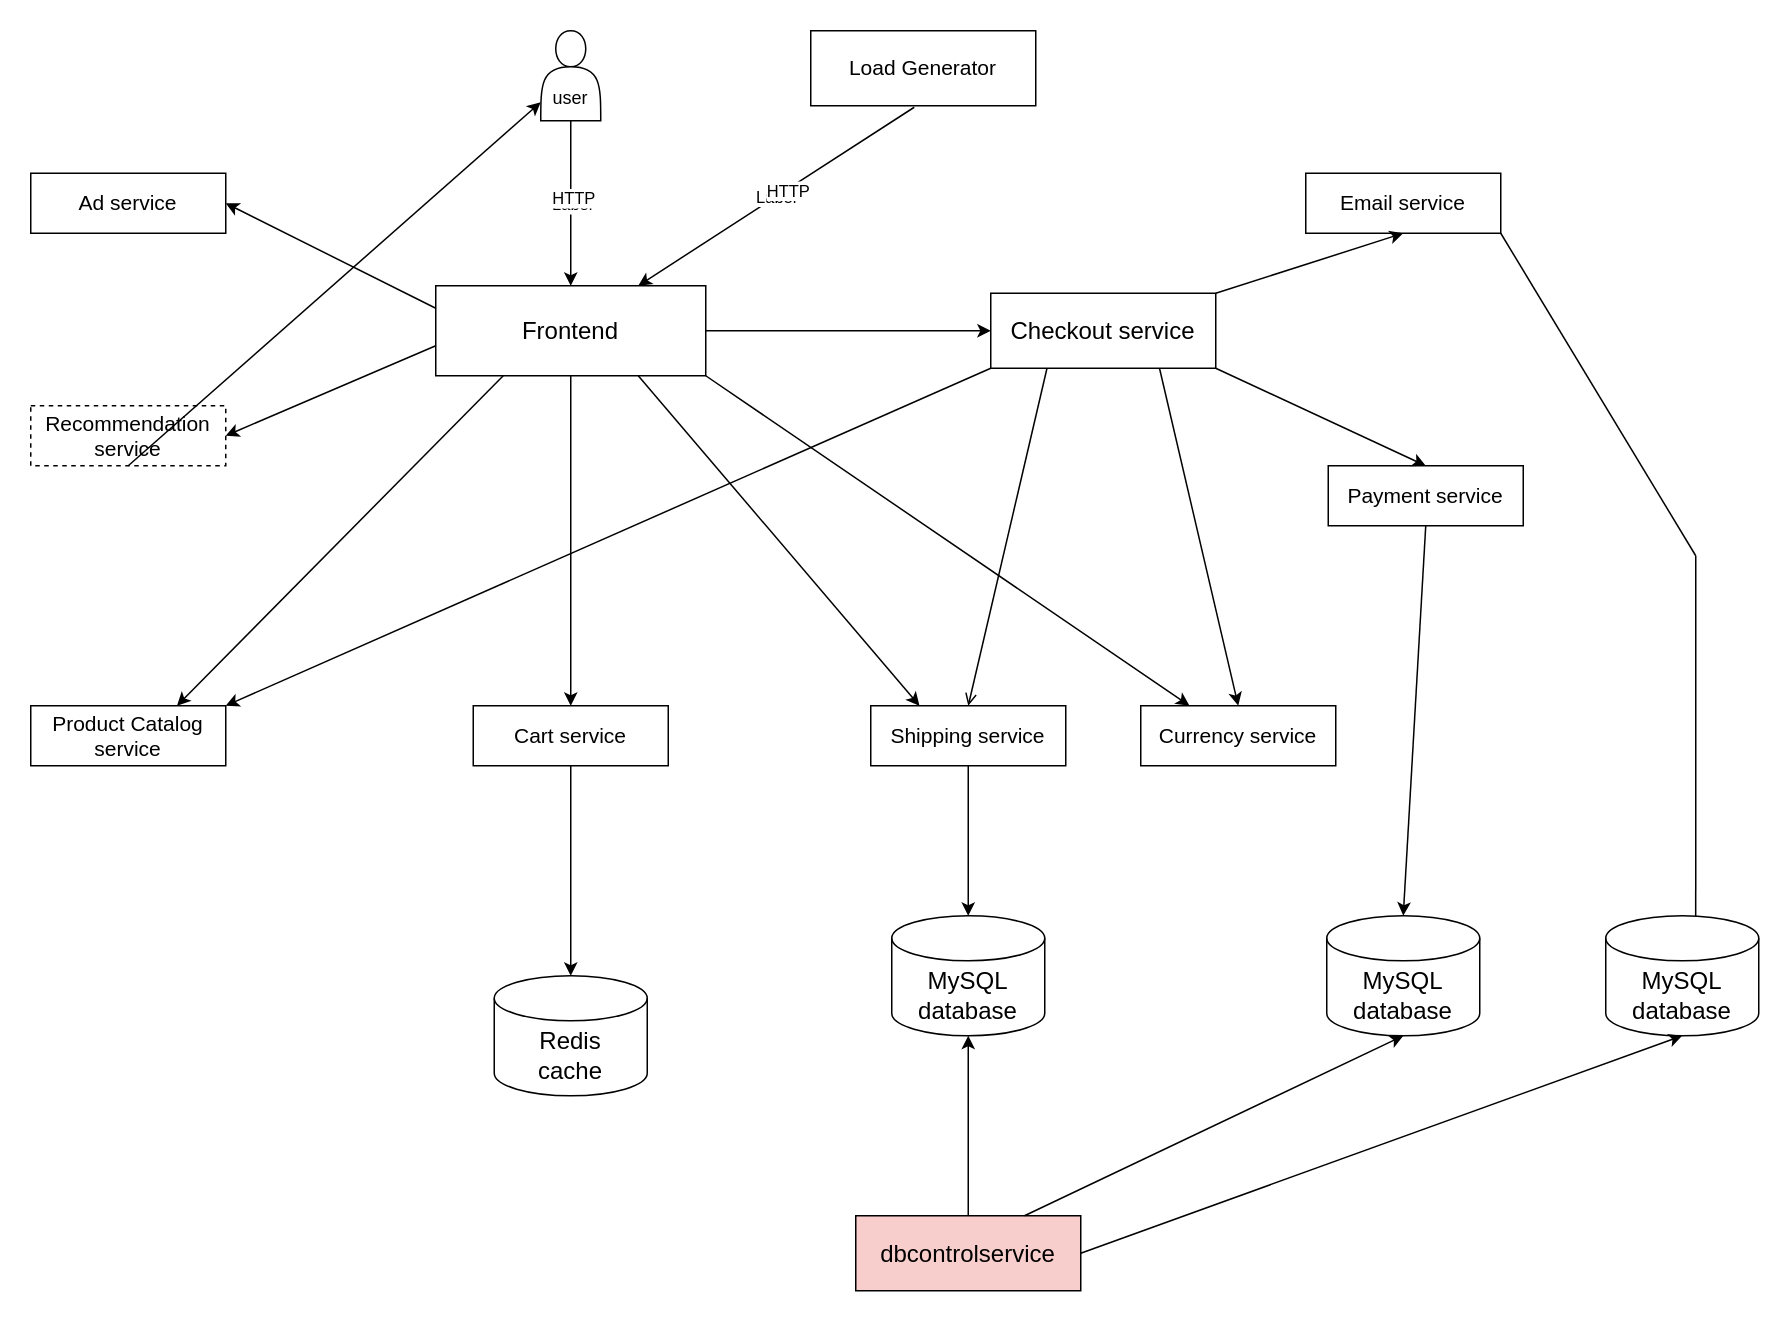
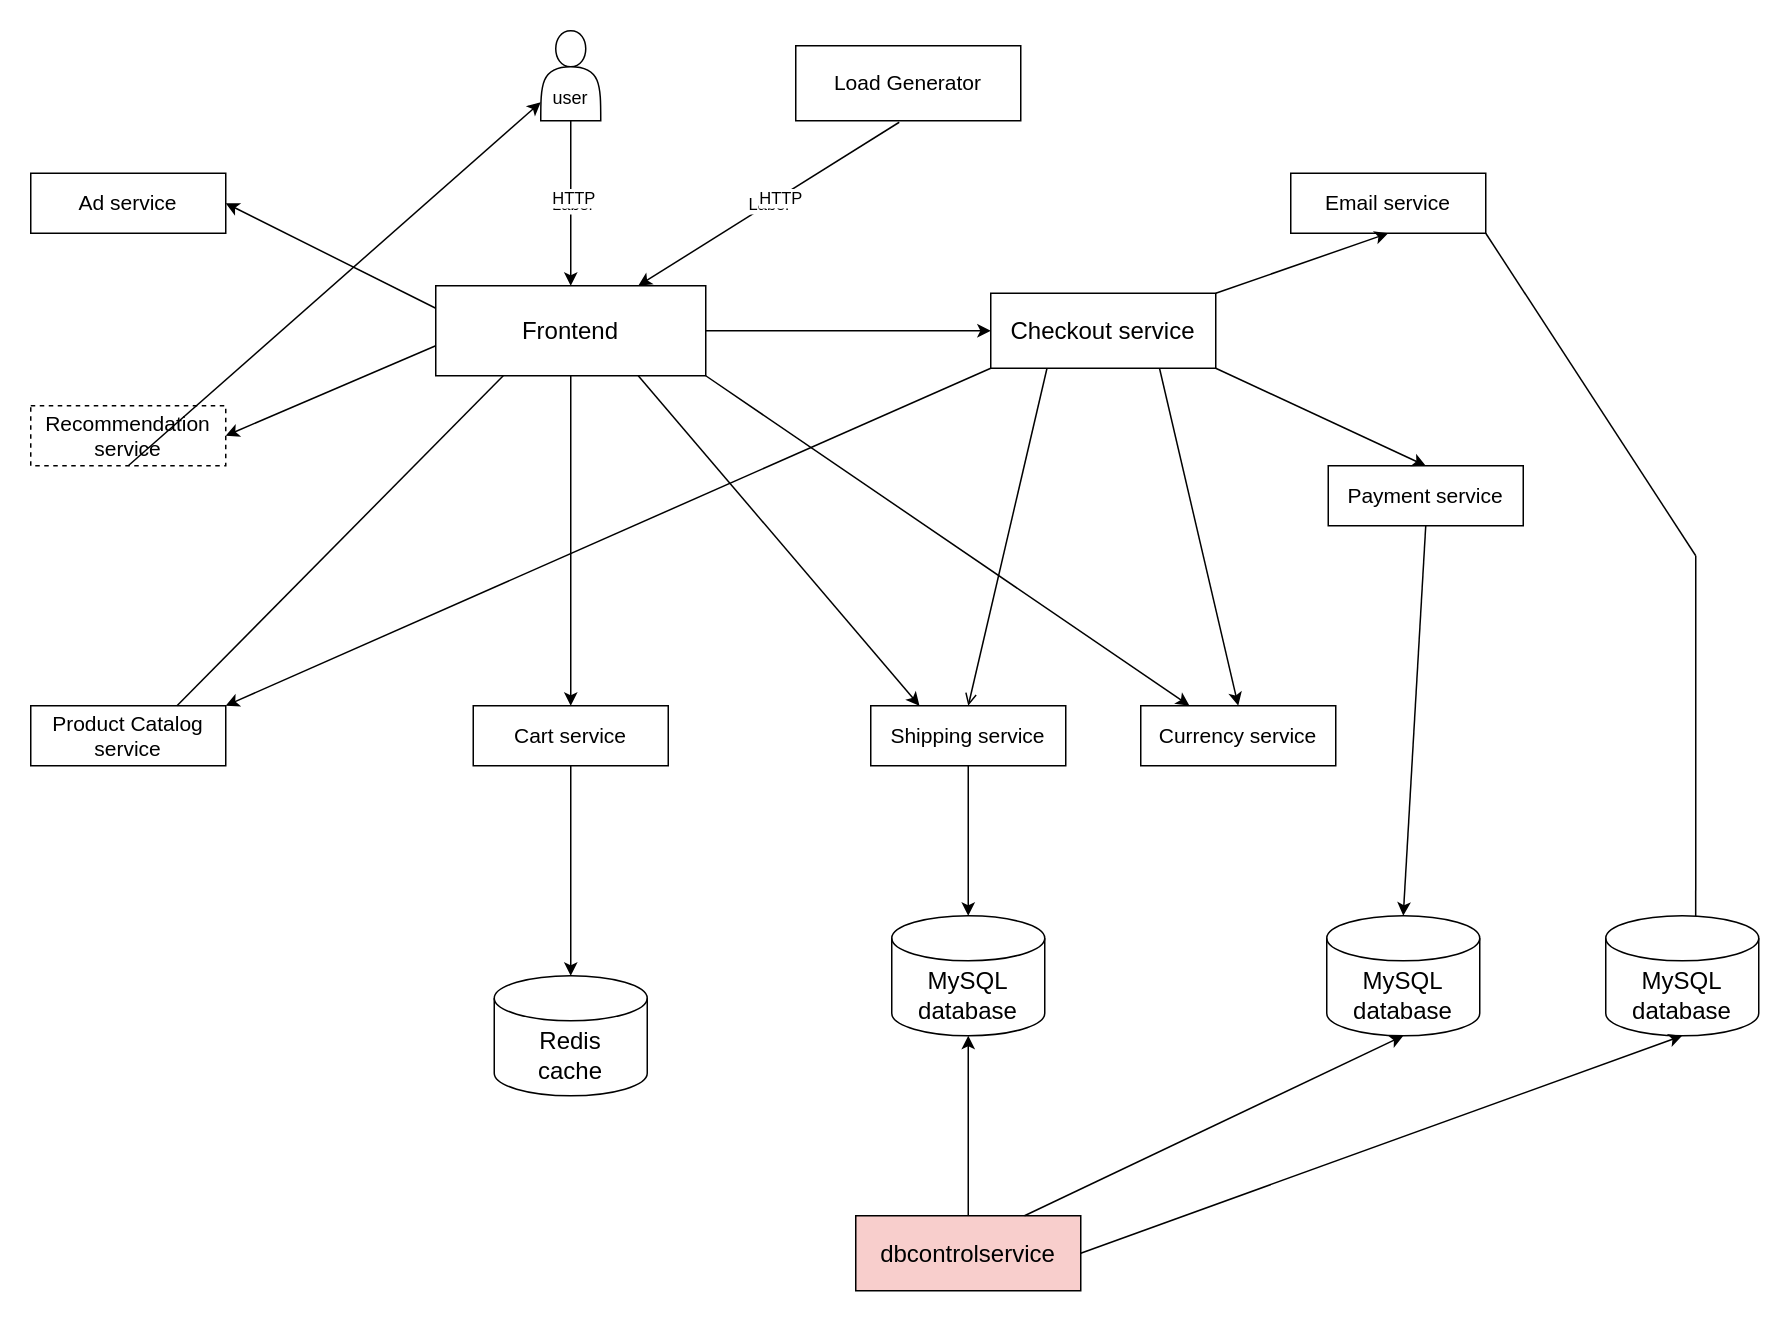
node "Load Generator": moved (923, 68) -> (908, 83)
node "Email service": moved (1403, 203) -> (1388, 203)
edge "Frontend" -> "Product Catalog service": arrowhead classic -> none
